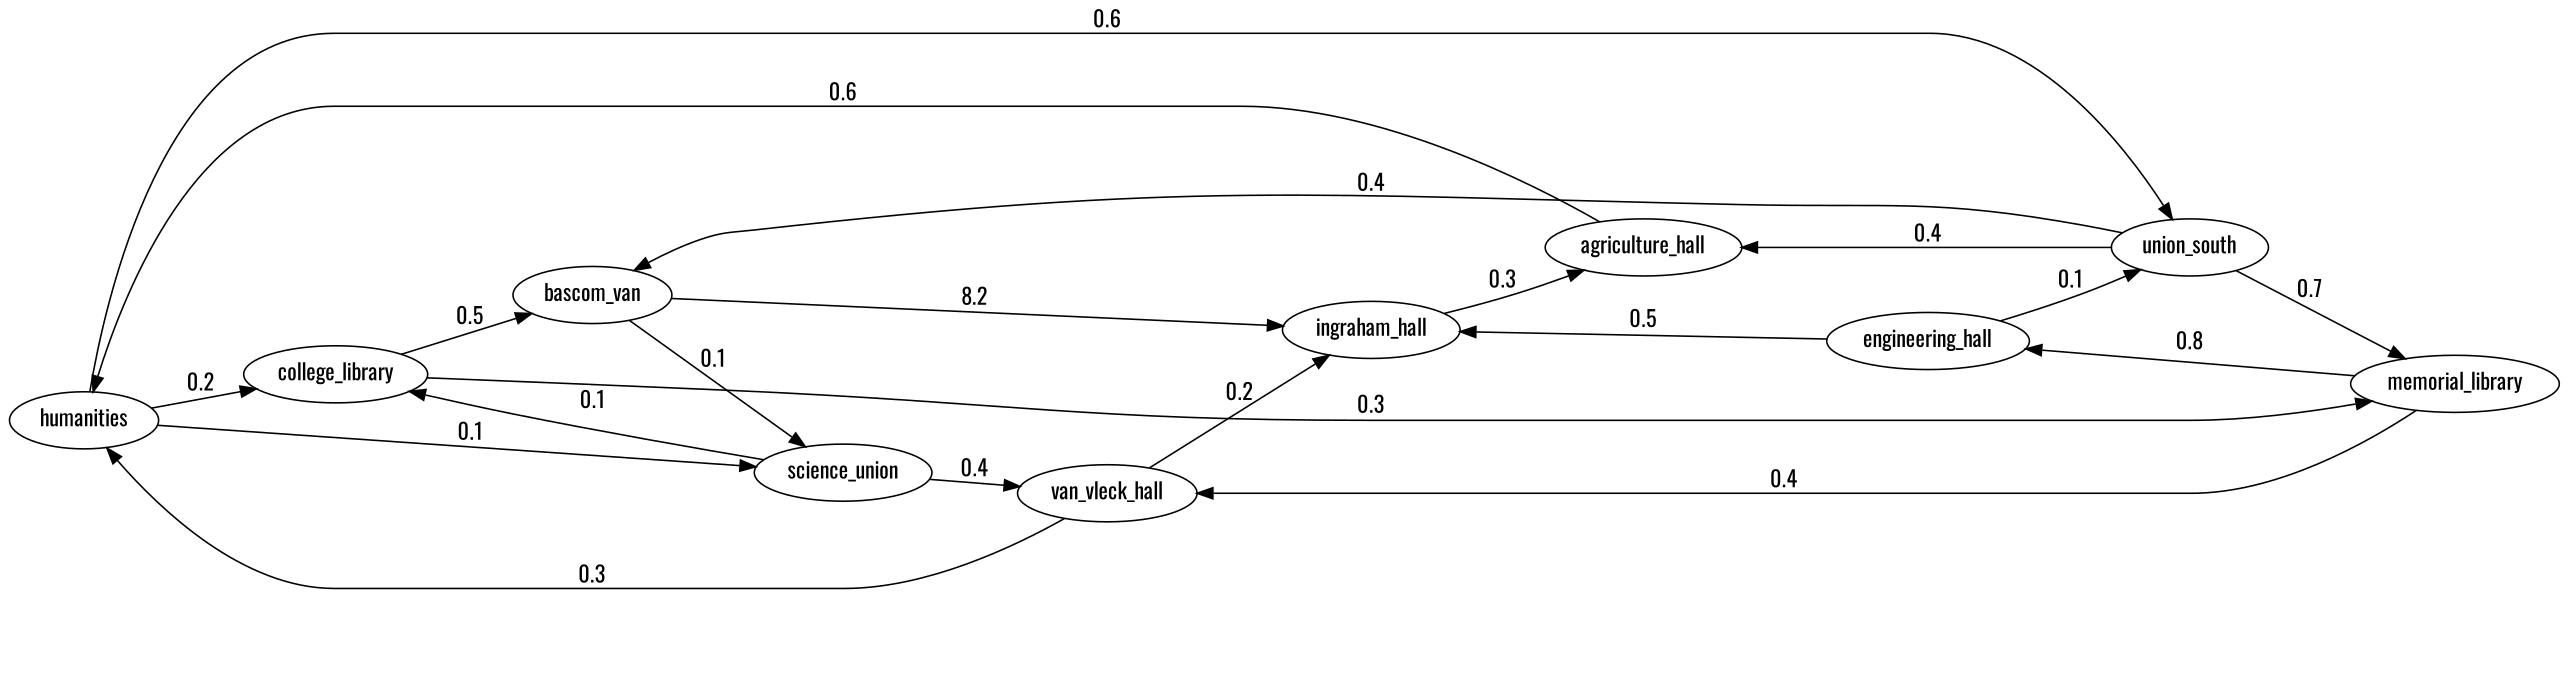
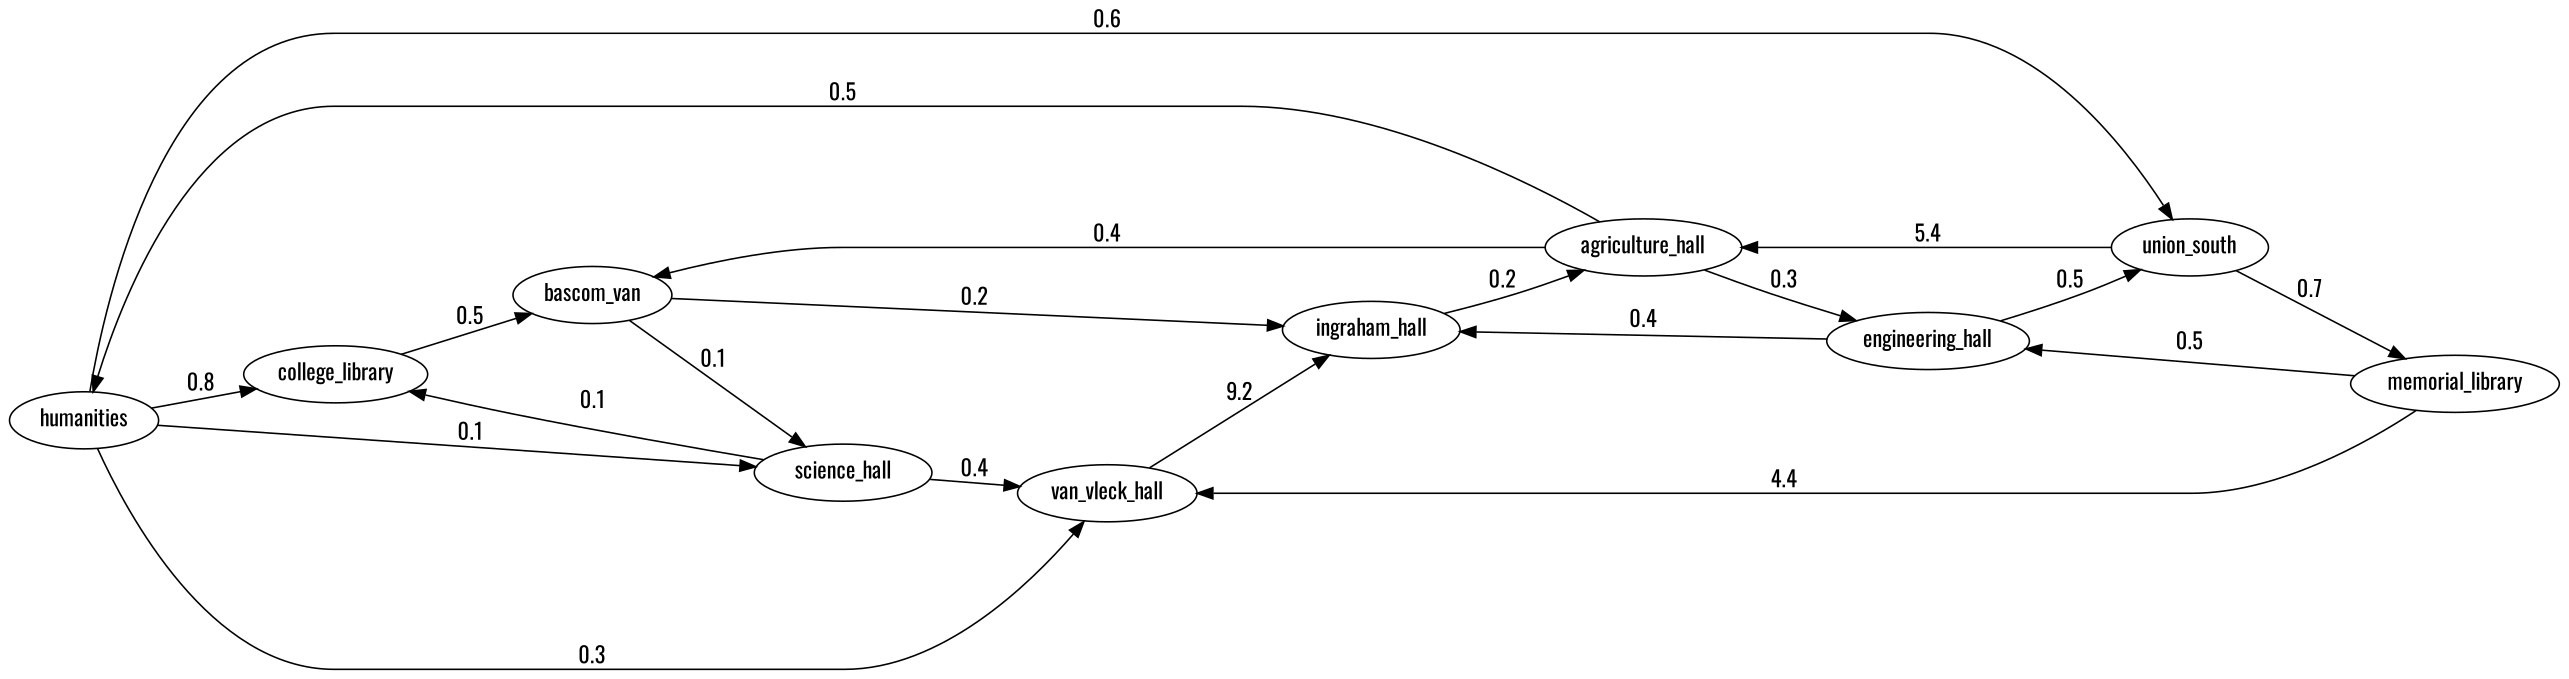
edge "agriculture_hall" -> "humanities": label "0.6" -> "0.5"
edge "union_south" -> "bascom_van": now "agriculture_hall" -> "bascom_van"
edge "union_south" -> "agriculture_hall": label "0.4" -> "5.4"
edge "ingraham_hall" -> "agriculture_hall": label "0.3" -> "0.2"
edge "engineering_hall" -> "union_south": label "0.1" -> "0.5"
edge "agriculture_hall" -> "engineering_hall": added, label "0.3"
edge "bascom_van" -> "ingraham_hall": label "8.2" -> "0.2"
edge "engineering_hall" -> "ingraham_hall": label "0.5" -> "0.4"
edge "memorial_library" -> "engineering_hall": label "0.8" -> "0.5"
edge "humanities" -> "college_library": label "0.2" -> "0.8"
edge "van_vleck_hall" -> "ingraham_hall": label "0.2" -> "9.2"
edge "college_library" -> "memorial_library": removed, label "0.3"
node "science_union": label "science_union" -> "science_hall"
edge "memorial_library" -> "van_vleck_hall": label "0.4" -> "4.4"
edge "van_vleck_hall" -> "humanities": reversed
